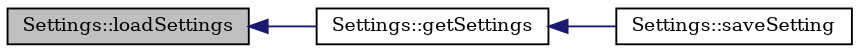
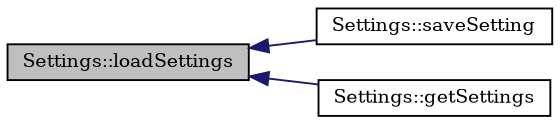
edge "Settings::saveSetting" -> "Settings::getSettings": now "Settings::saveSetting" -> "Settings::loadSettings"
